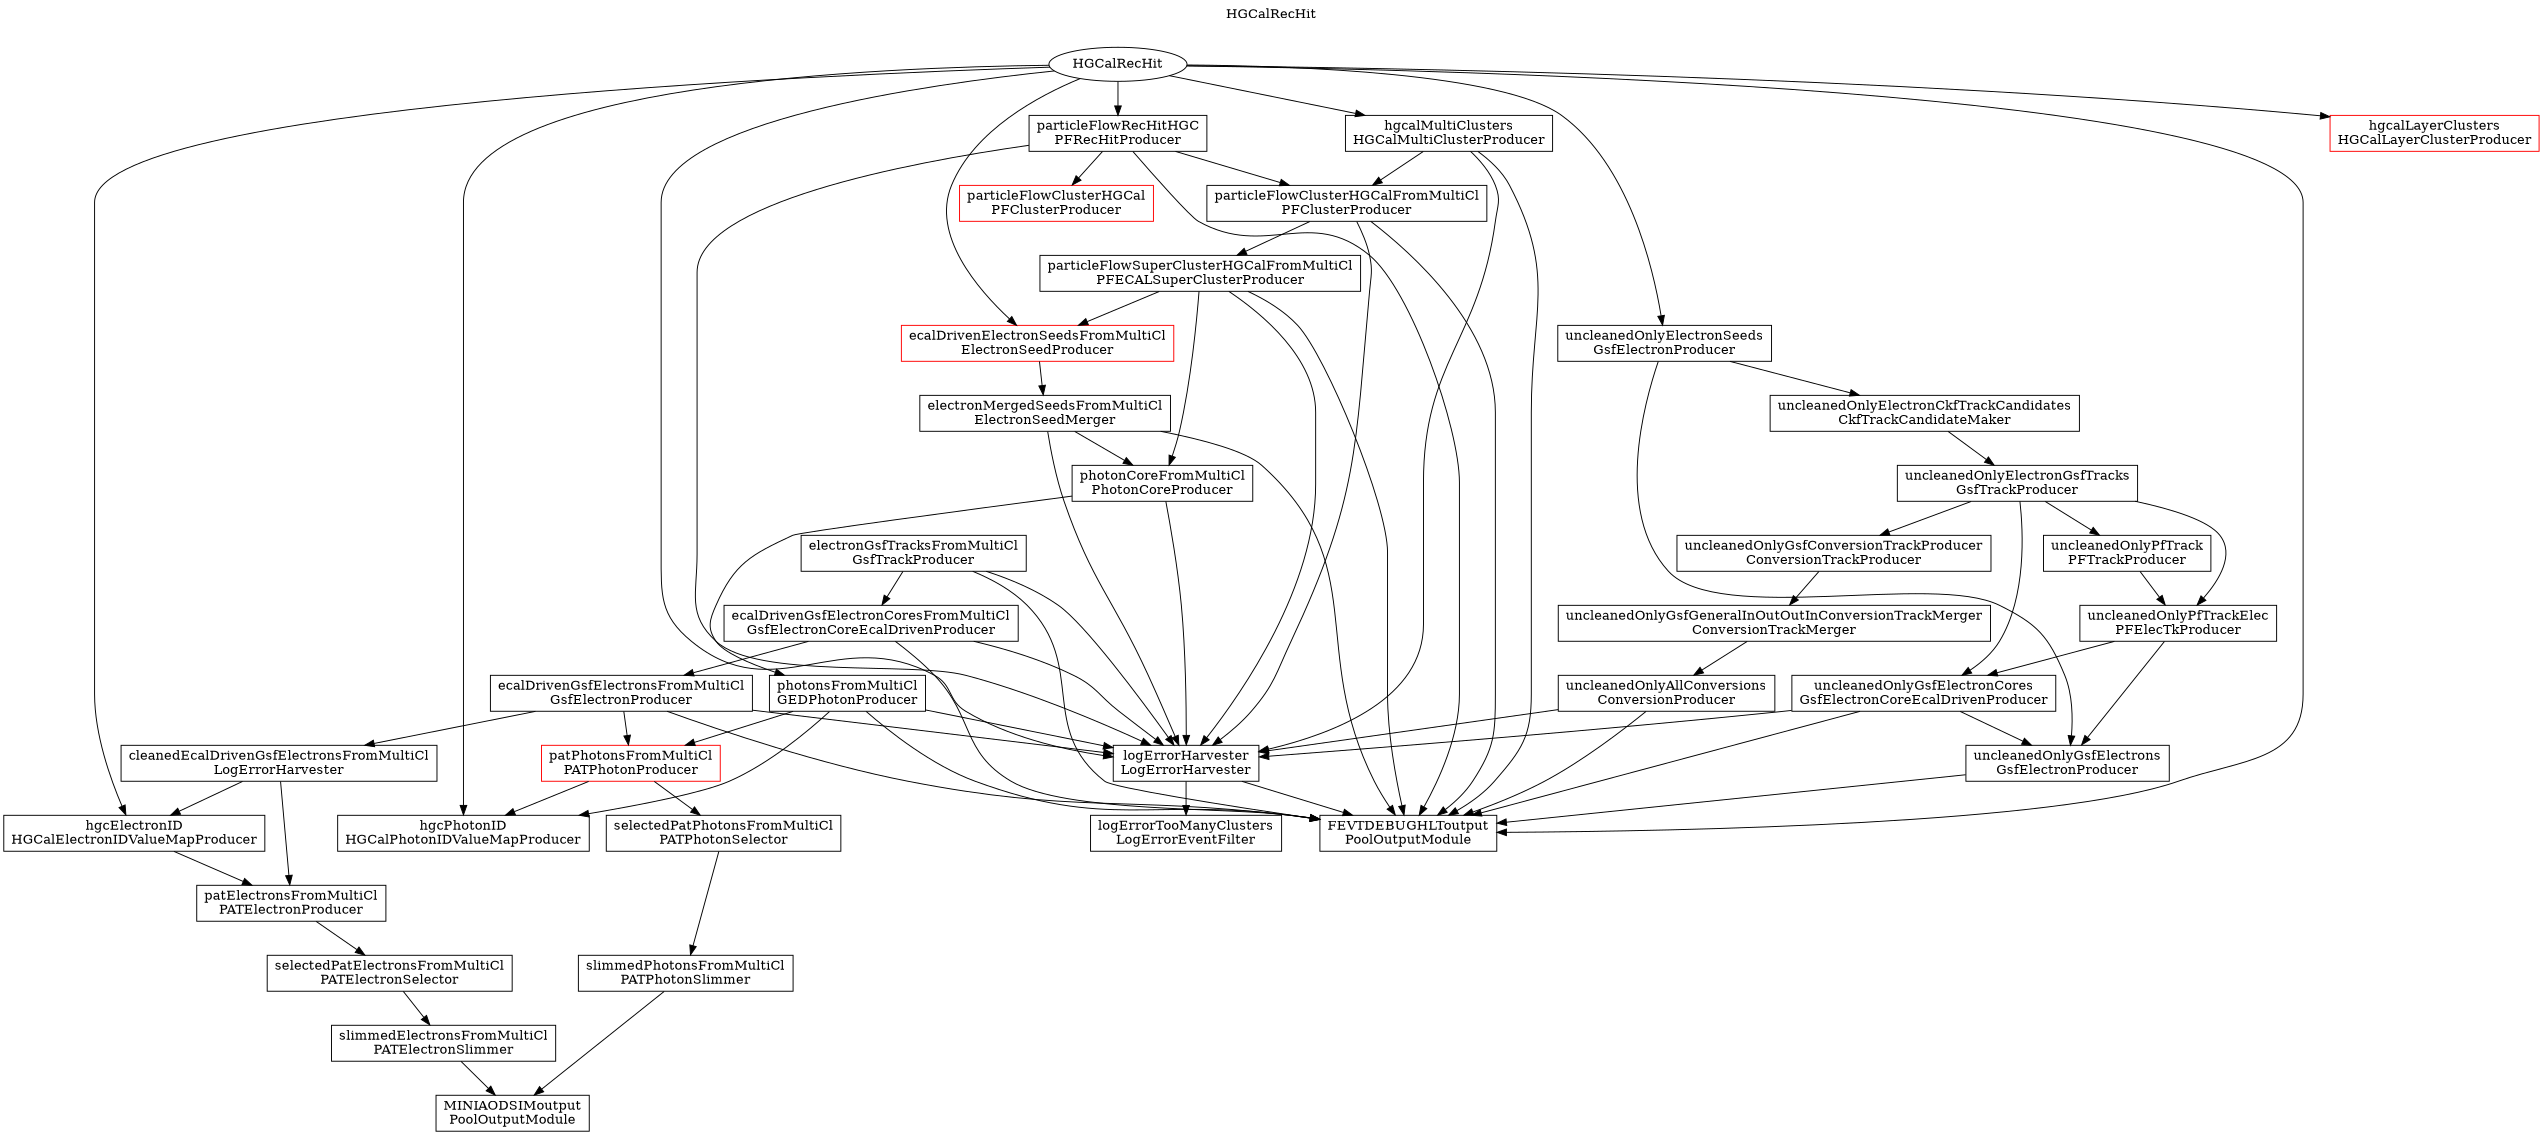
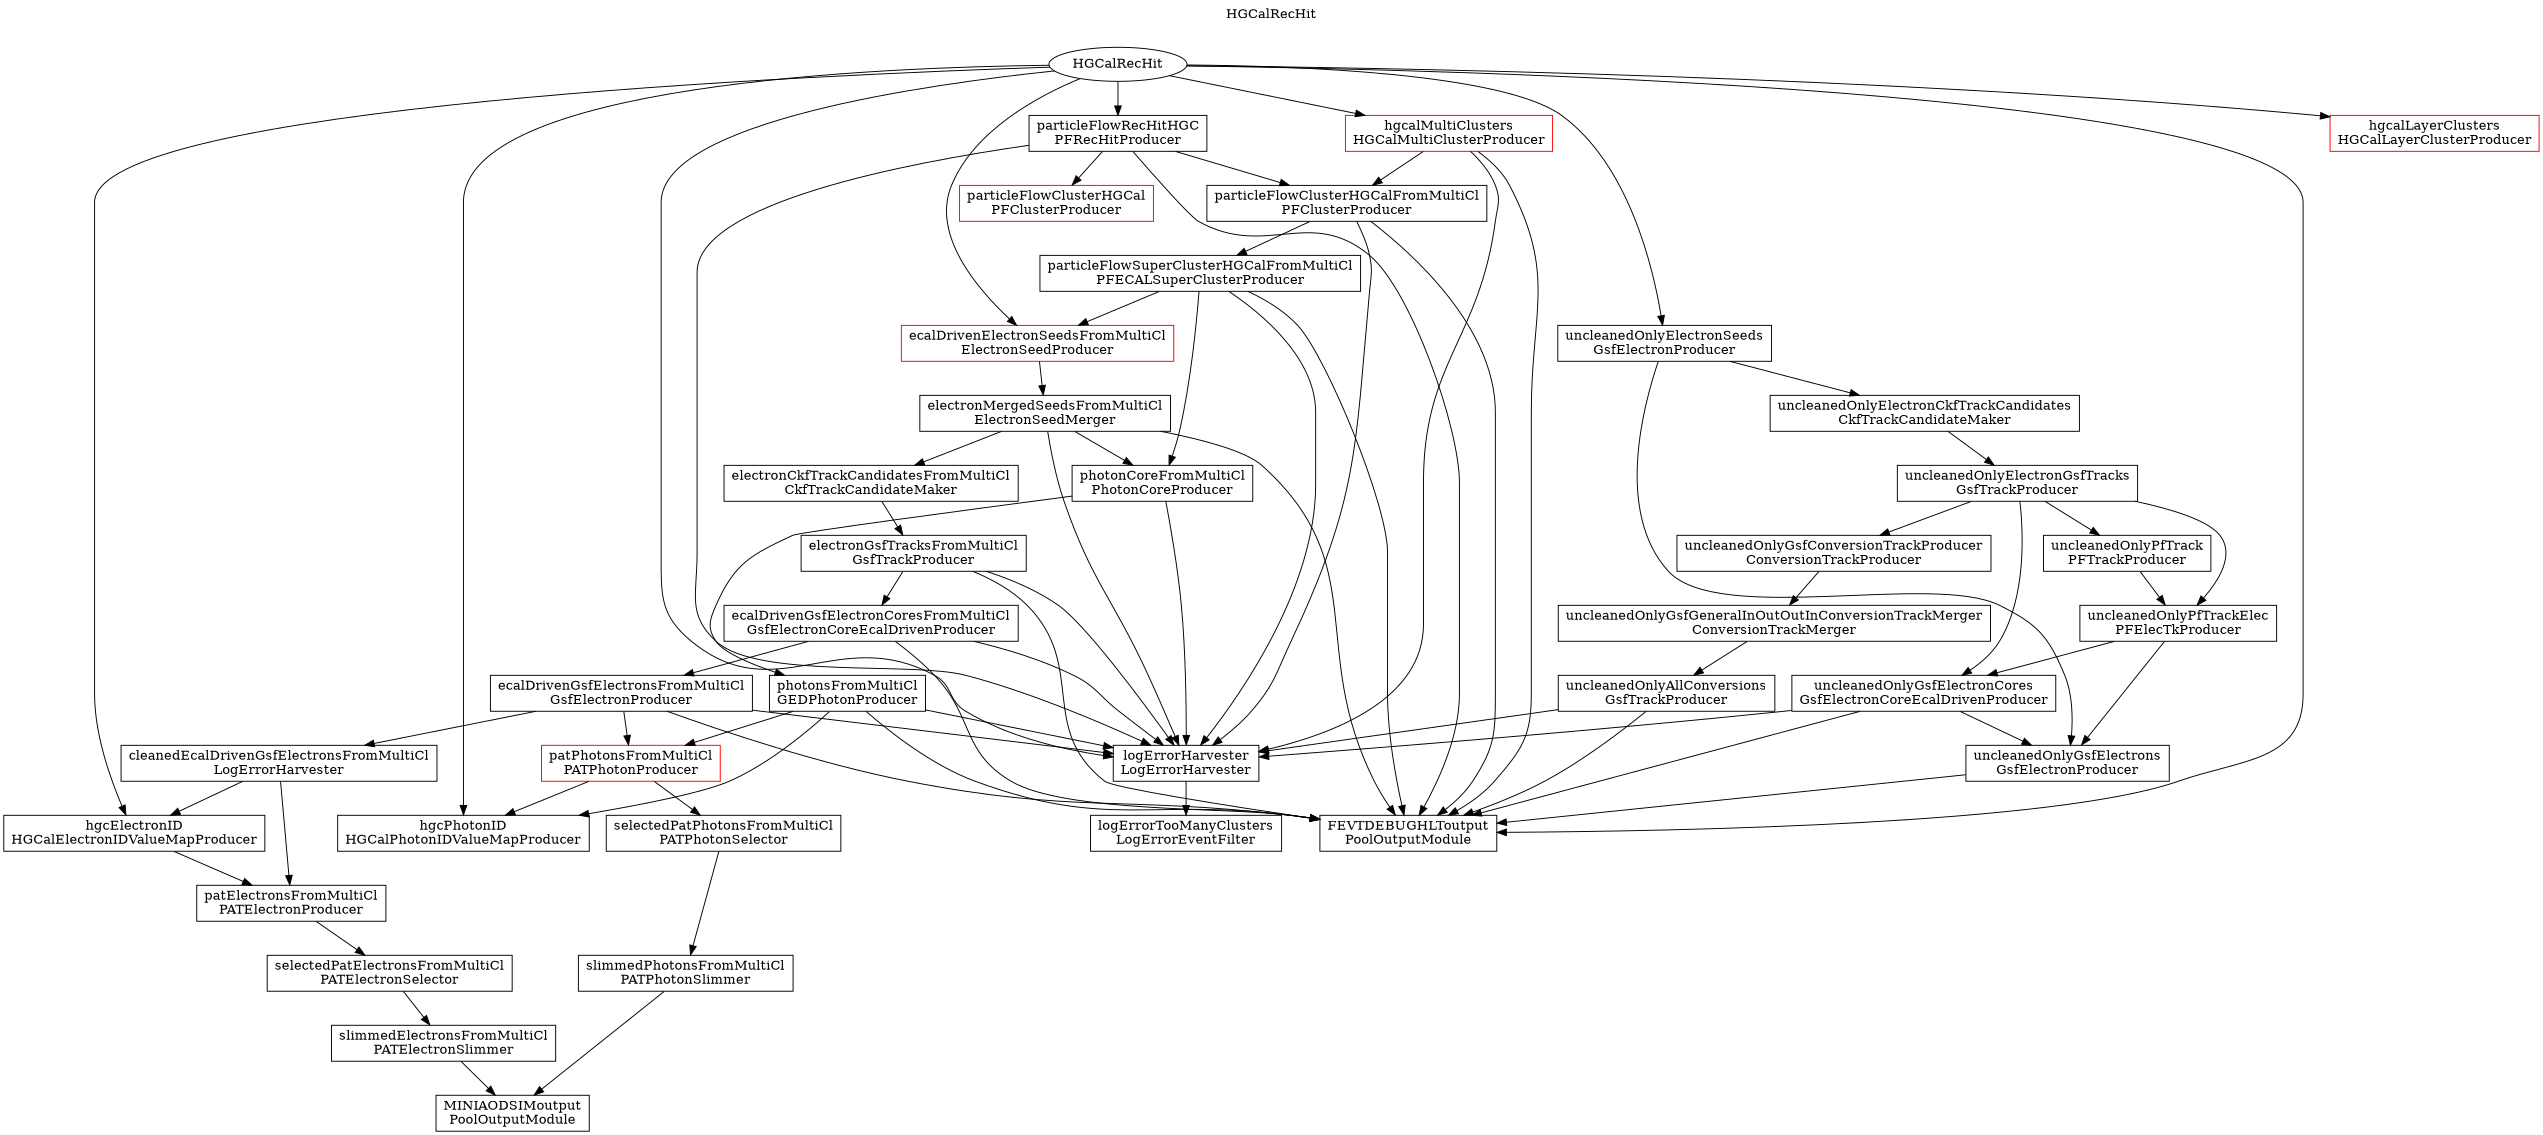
node "hgcalMultiClusters HGCalMultiClusterProducer": color black -> red
node "electronCkfTrackCandidatesFromMultiCl CkfTrackCandidateMaker": added
node "uncleanedOnlyAllConversions ConversionProducer": label "uncleanedOnlyAllConversions ConversionProducer" -> "uncleanedOnlyAllConversions GsfTrackProducer"
edge "logErrorHarvester LogErrorHarvester" -> "FEVTDEBUGHLToutput PoolOutputModule": removed
